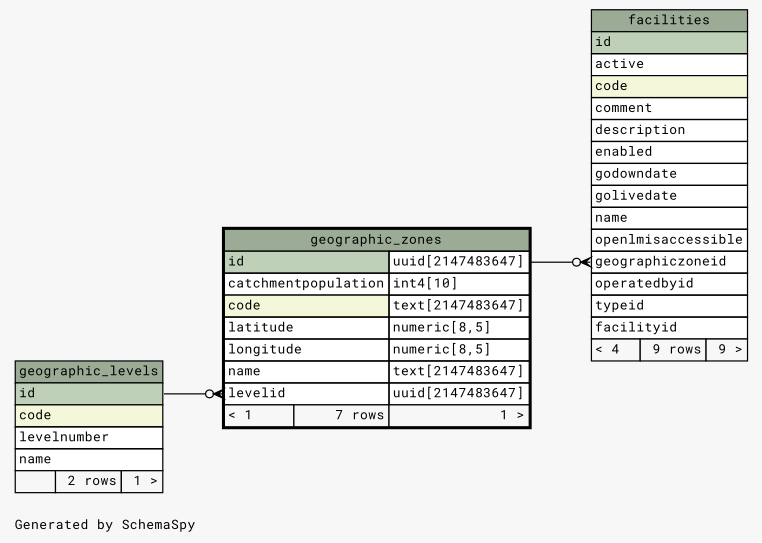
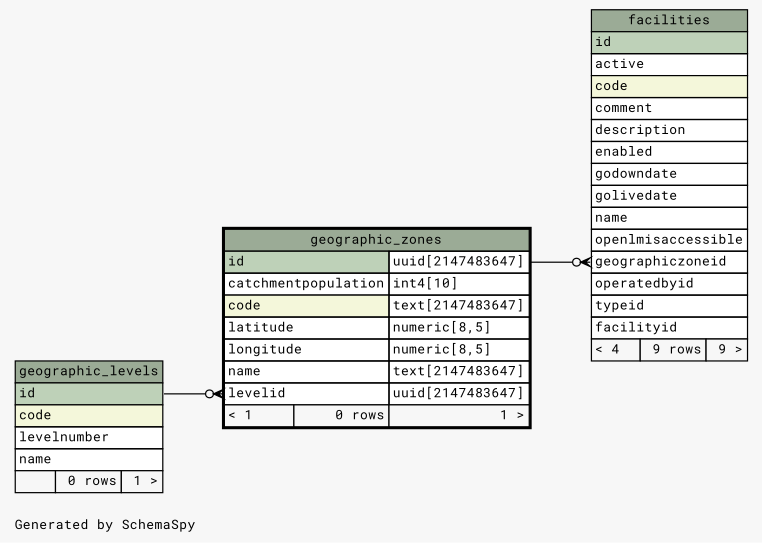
node "geographic_zones": text "7 rows" -> "0 rows"
node "geographic_levels": text "2 rows" -> "0 rows"
